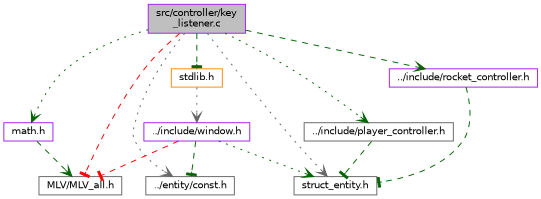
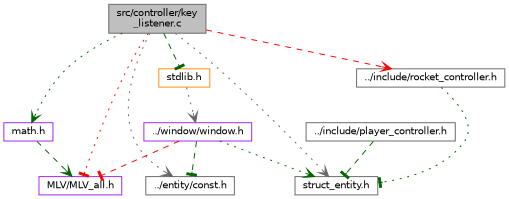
node "src/controller/key _listener.c": color purple -> gray40
edge "src/controller/key _listener.c" -> "../include/rocket_controller.h": color darkgreen -> red
edge "src/controller/key _listener.c" -> "../include/player_controller.h": removed
node "../include/rocket_controller.h": color purple -> gray40
edge "src/controller/key _listener.c" -> "MLV/MLV_all.h": style dashed -> dotted
node "../include/window.h": label "../include/window.h" -> "../window/window.h"
edge "../include/rocket_controller.h" -> "struct_entity.h": style dashed -> dotted
node "MLV/MLV_all.h": color gray40 -> purple
